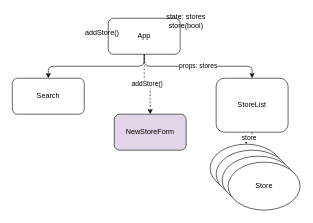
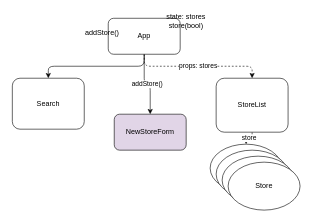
edge "App" -> "StoreList": style solid -> dashed
node "Search": size 72x36 -> 72x51
edge "App" -> "NewStoreForm": style dashed -> solid
